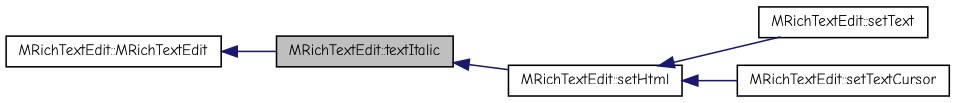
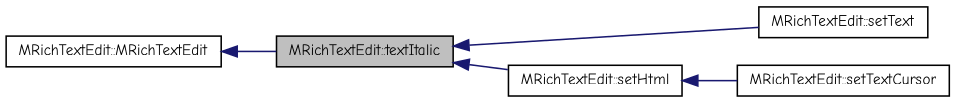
edge "MRichTextEdit::setText" -> "MRichTextEdit::setHtml": now "MRichTextEdit::setText" -> "MRichTextEdit::textItalic"
